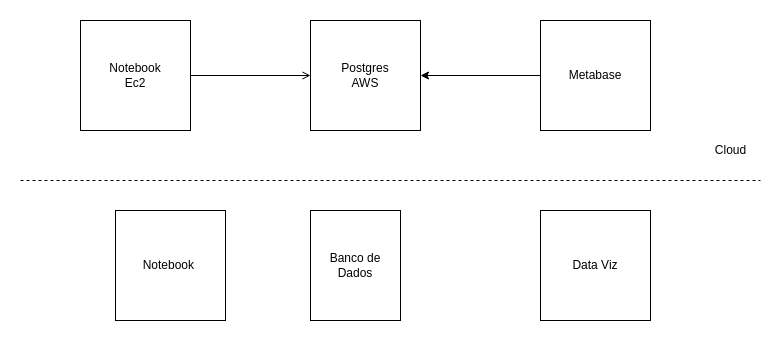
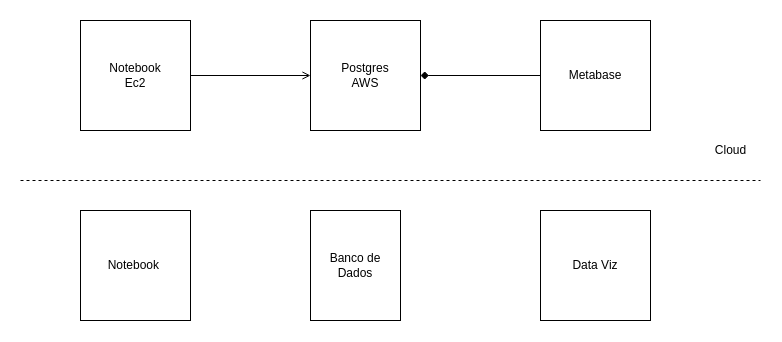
edge "Metabase" -> "Postgres AWS": arrowhead classic -> diamond
node "Notebook": moved (171, 266) -> (136, 266)
